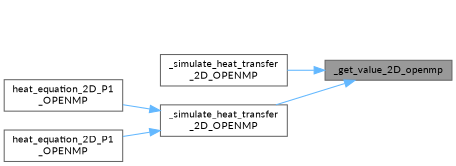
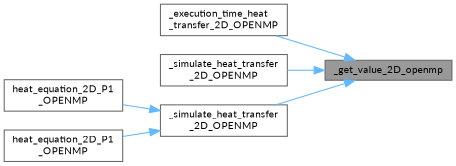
node "_execution_time_heat _transfer_2D_OPENMP": added
